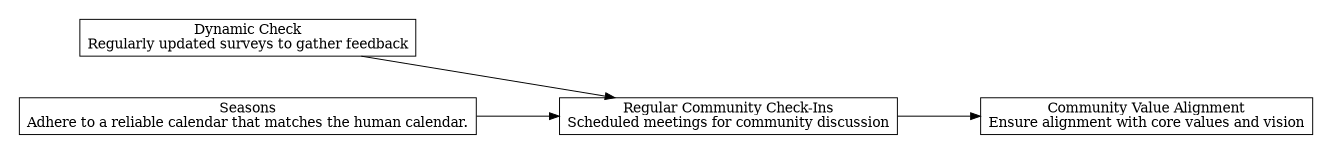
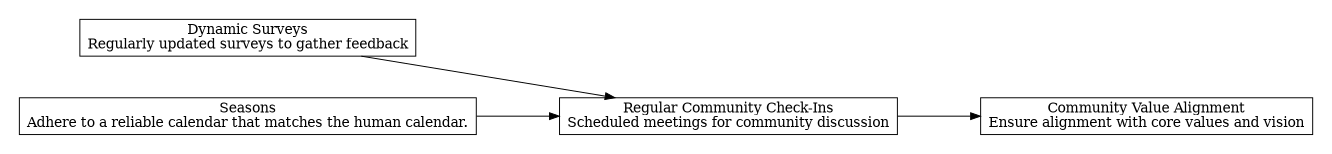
node "Dynamic Check Regularly updated surveys to gather feedback": label "Dynamic Check Regularly updated surveys to gather feedback" -> "Dynamic Surveys Regularly updated surveys to gather feedback"
